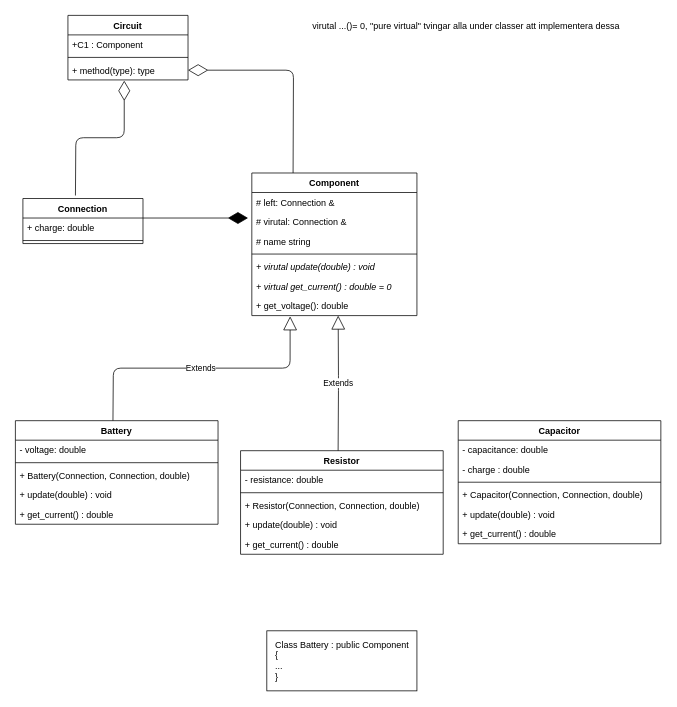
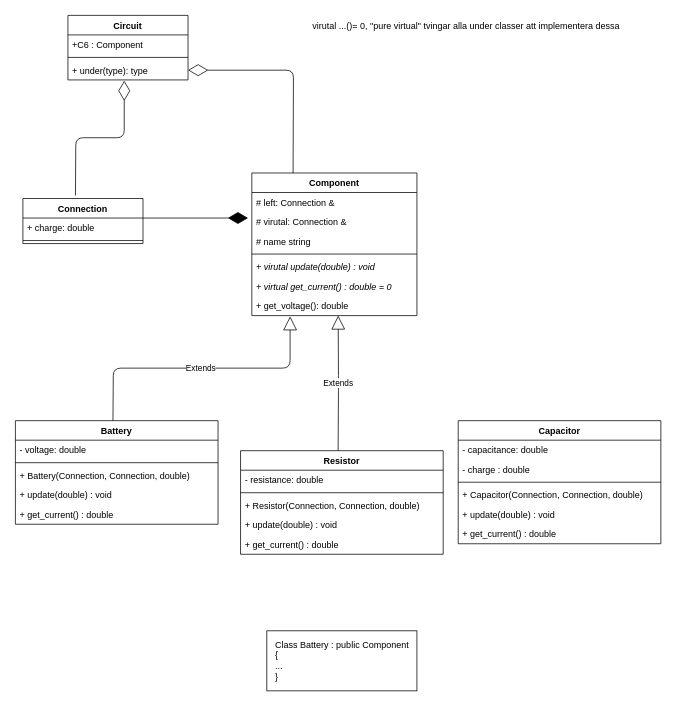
node "+C1 : Component": label "+C1 : Component" -> "+C6 : Component"
node "+ method(type): type": label "+ method(type): type" -> "+ under(type): type"
